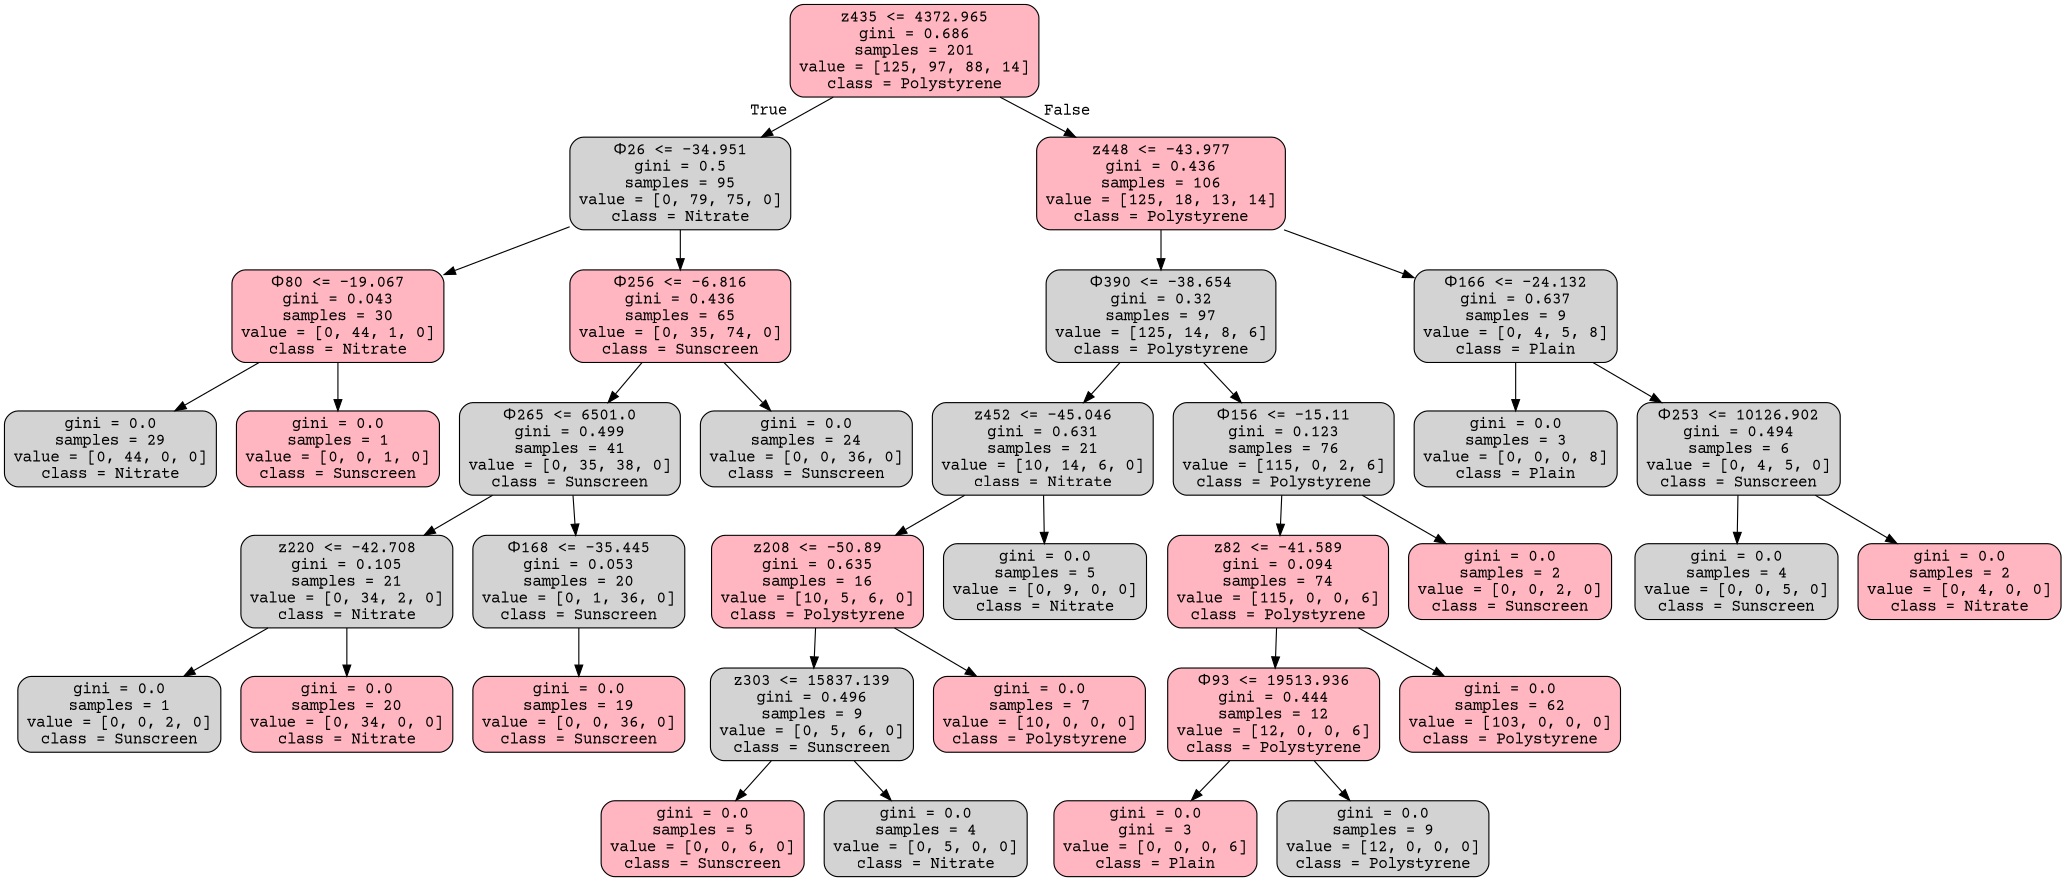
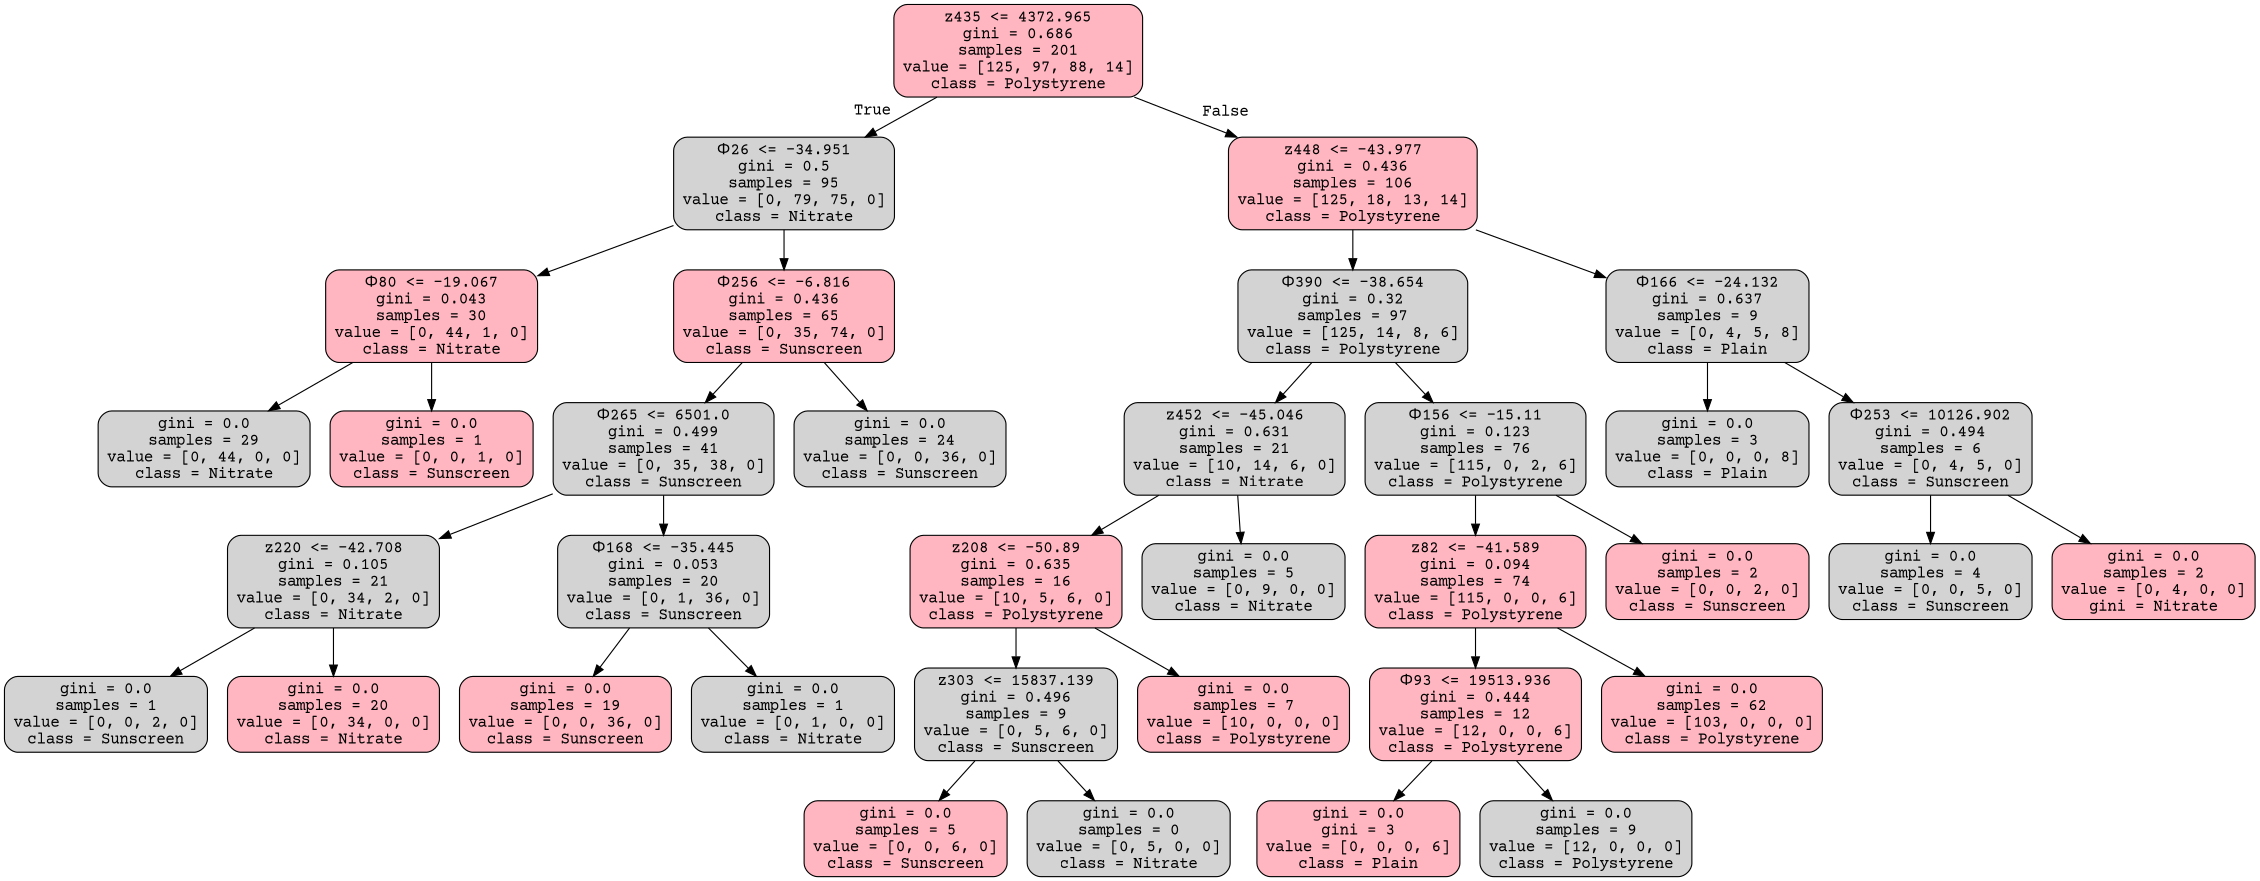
node "gini = 0.0 samples = 2 value = [0, 4, 0, 0] class = Nitrate": label "gini = 0.0 samples = 2 value = [0, 4, 0, 0] class = Nitrate" -> "gini = 0.0 samples = 2 value = [0, 4, 0, 0] gini = Nitrate"
node "gini = 0.0 samples = 1 value = [0, 1, 0, 0] class = Nitrate": added
node "gini = 0.0 samples = 4 value = [0, 5, 0, 0] class = Nitrate": label "gini = 0.0 samples = 4 value = [0, 5, 0, 0] class = Nitrate" -> "gini = 0.0 samples = 0 value = [0, 5, 0, 0] class = Nitrate"
